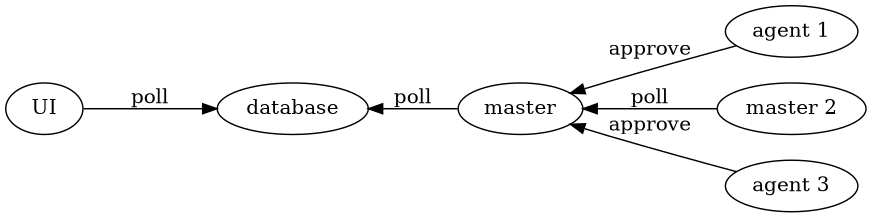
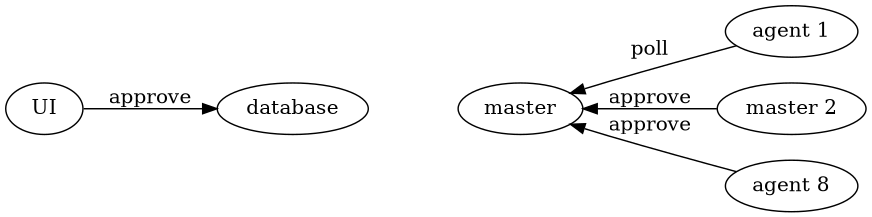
edge "agent 1" -> "master": label "approve" -> "poll"
edge "UI" -> "database": label "poll" -> "approve"
edge "master 2" -> "master": label "poll" -> "approve"
edge "master" -> "database": removed, label "poll"
node "agent 3": label "agent 3" -> "agent 8"
